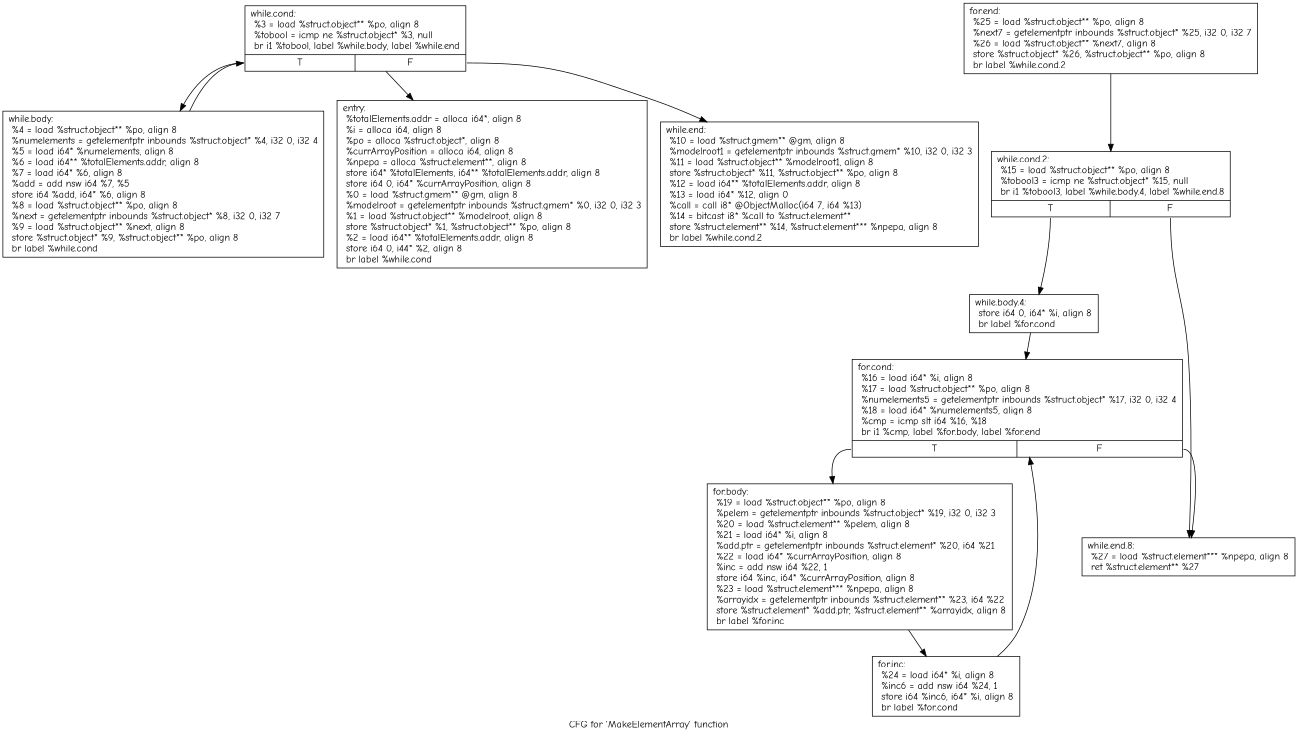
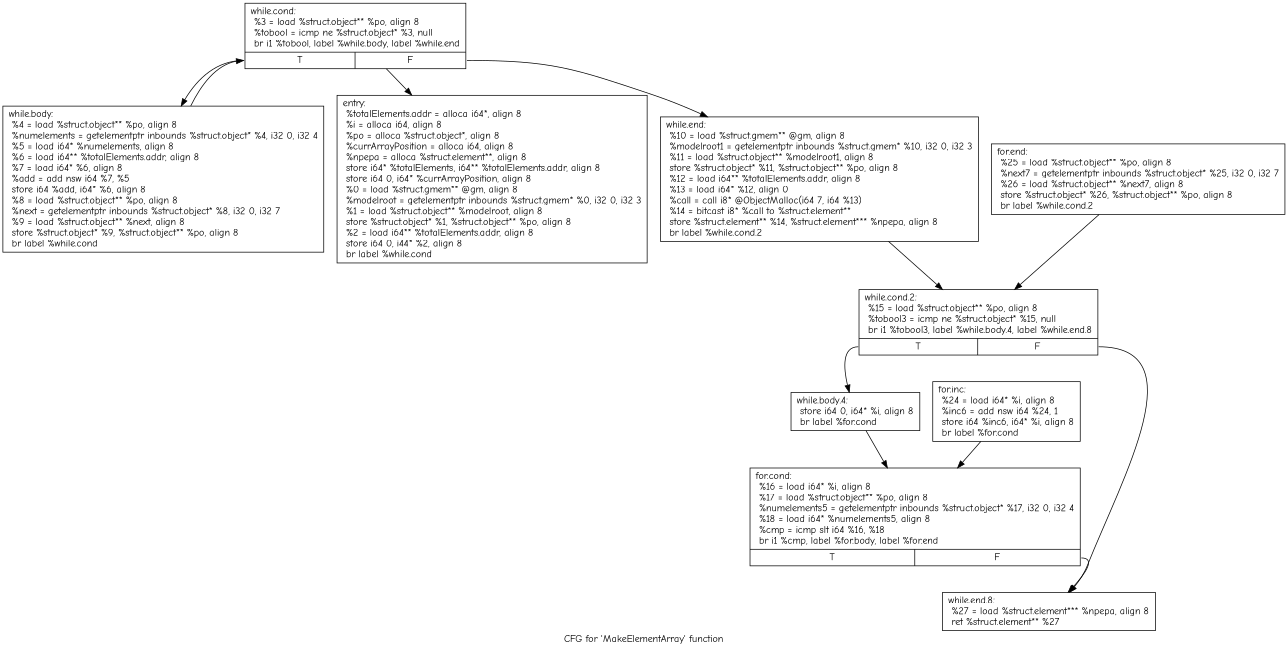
edge "while.end:" -> "while.cond.2:": added
node "for.body:": removed
